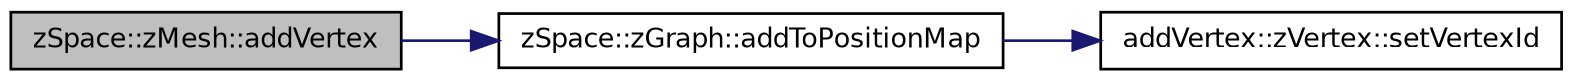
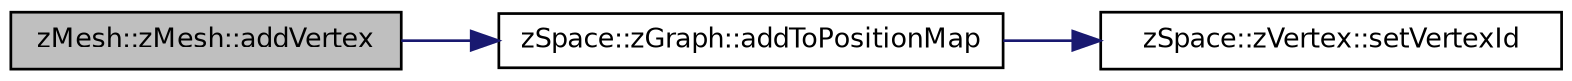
node "zSpace::zMesh::addVertex": label "zSpace::zMesh::addVertex" -> "zMesh::zMesh::addVertex"
node "addVertex::zVertex::setVertexId": label "addVertex::zVertex::setVertexId" -> "zSpace::zVertex::setVertexId"
